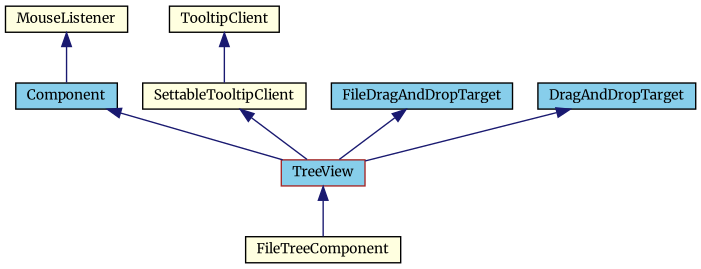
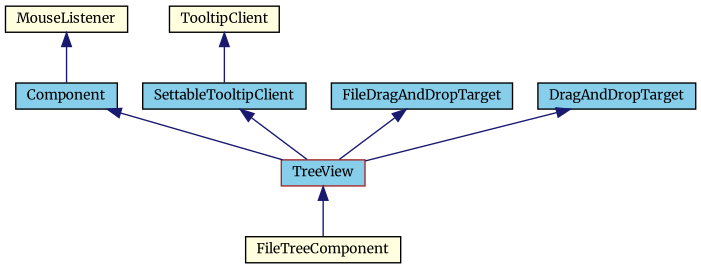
node "SettableTooltipClient": fillcolor lightyellow -> skyblue
